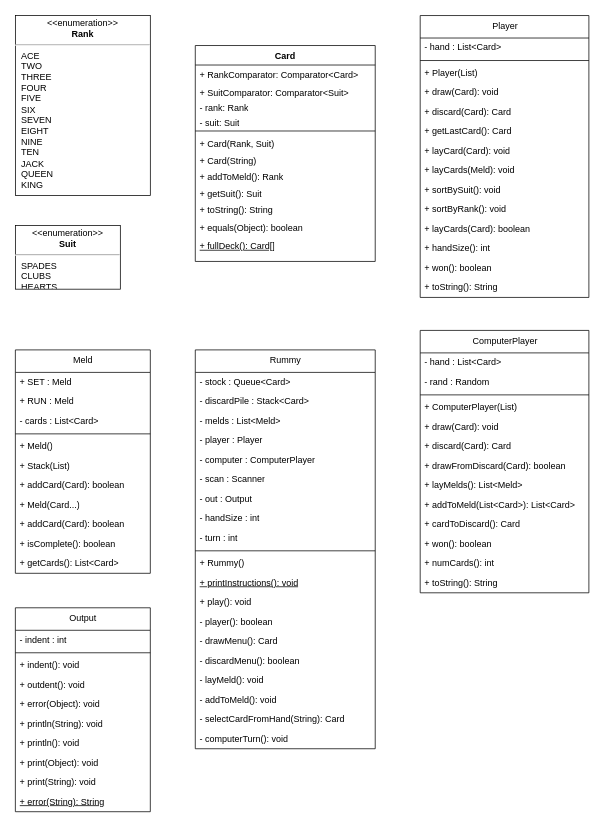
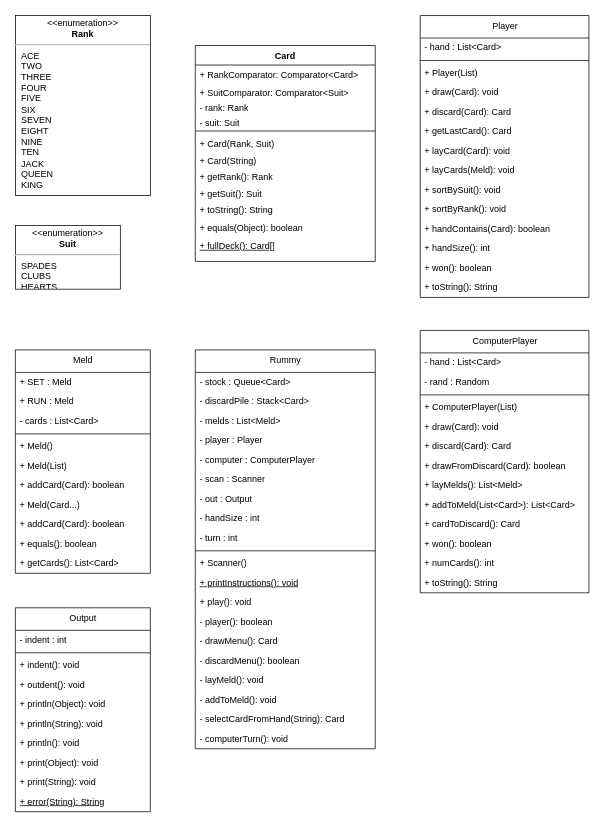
node "+ addToMeld(): Rank": label "+ addToMeld(): Rank" -> "+ getRank(): Rank"
node "+ layCards(Card): boolean": label "+ layCards(Card): boolean" -> "+ handContains(Card): boolean"
node "+ Stack(List)": label "+ Stack(List)" -> "+ Meld(List)"
node "+ isComplete(): boolean": label "+ isComplete(): boolean" -> "+ equals(): boolean"
node "+ Rummy()": label "+ Rummy()" -> "+ Scanner()"
node "+ error(Object): void": label "+ error(Object): void" -> "+ println(Object): void"
